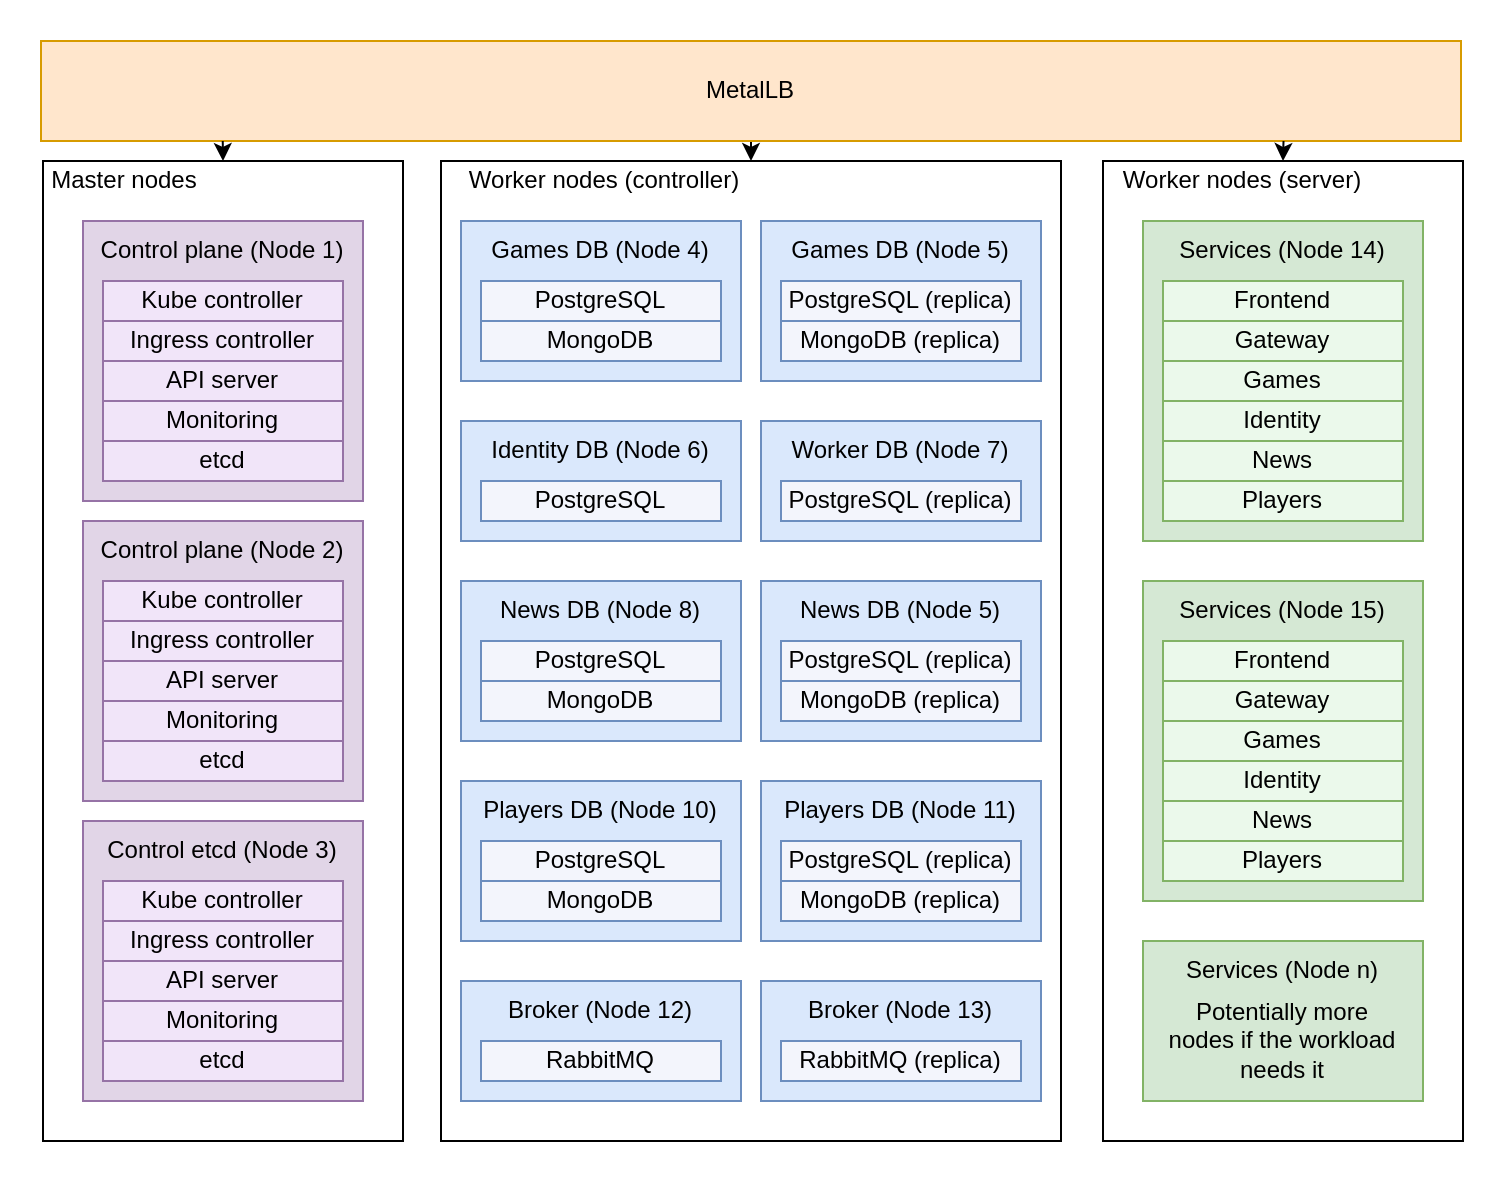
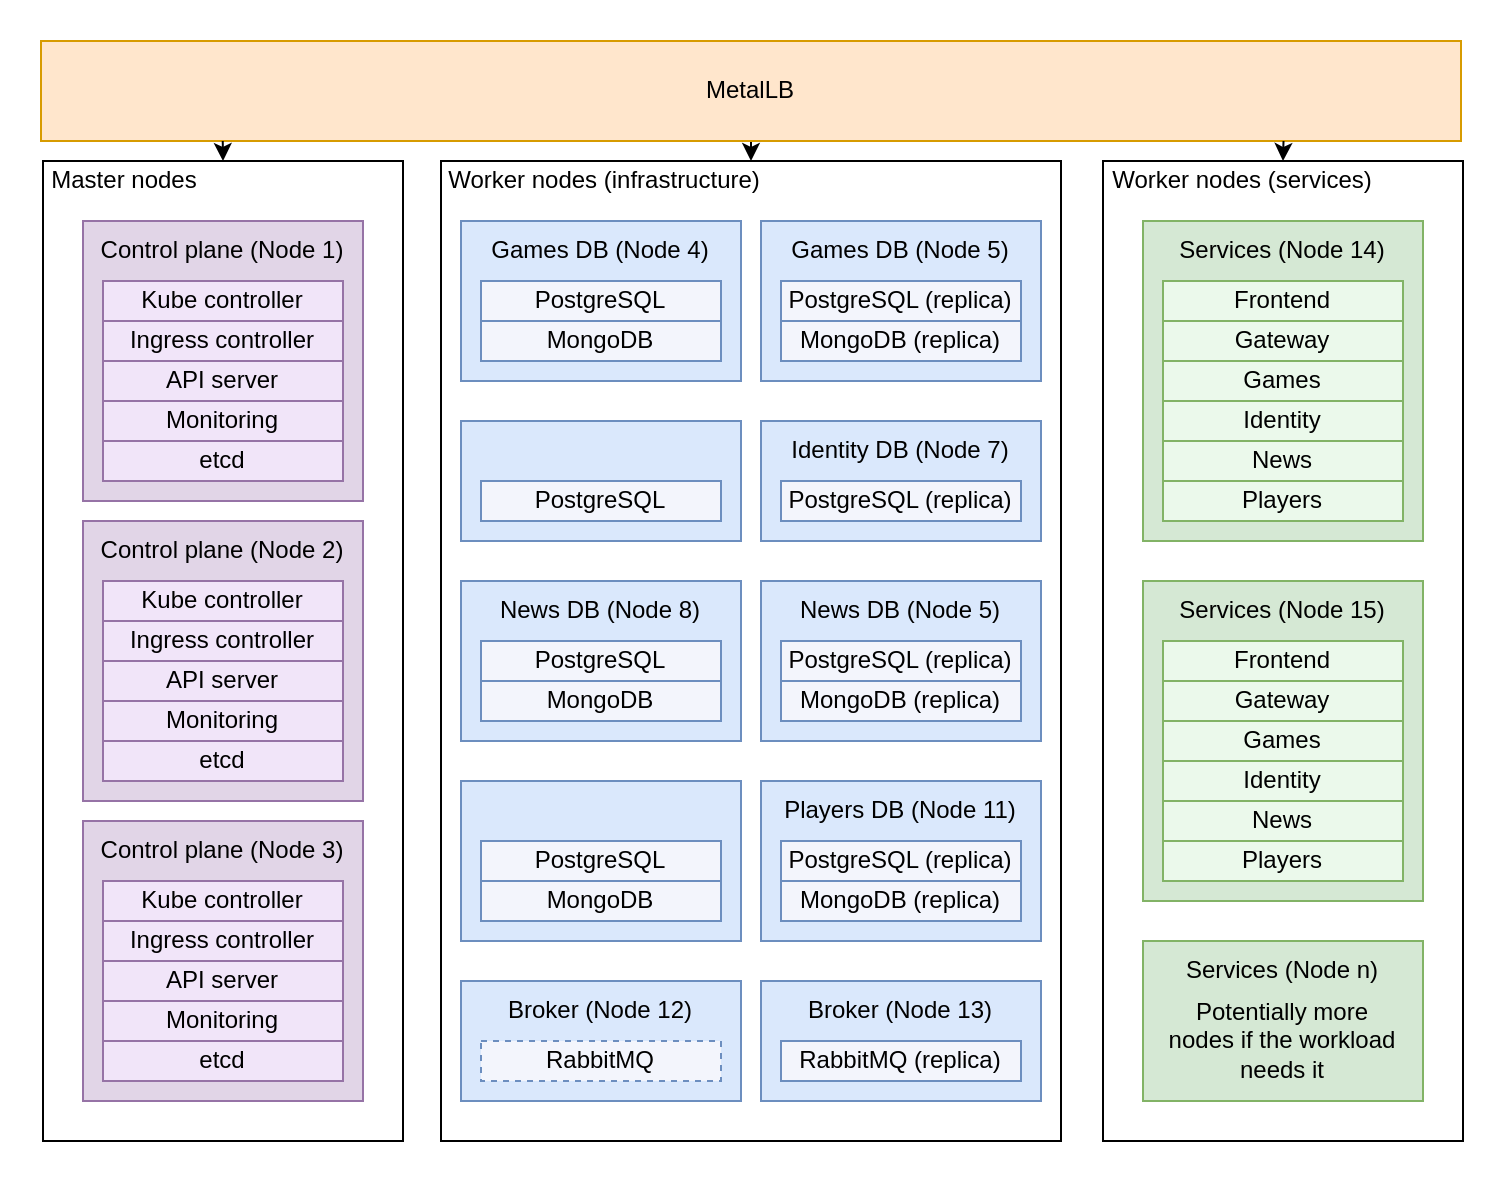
node "Worker nodes (controller)": label "Worker nodes (controller)" -> "Worker nodes (infrastructure)"
node "Worker nodes (server)": label "Worker nodes (server)" -> "Worker nodes (services)"
node "Identity DB (Node 6)": removed
node "Worker DB (Node 7)": label "Worker DB (Node 7)" -> "Identity DB (Node 7)"
node "Players DB (Node 10)": removed
node "Control etcd (Node 3)": label "Control etcd (Node 3)" -> "Control plane (Node 3)"
node "RabbitMQ": style solid -> dashed
